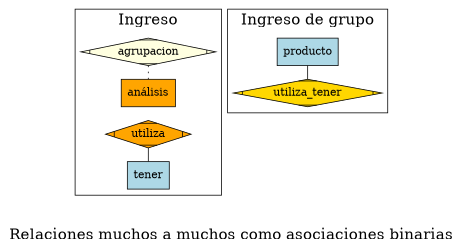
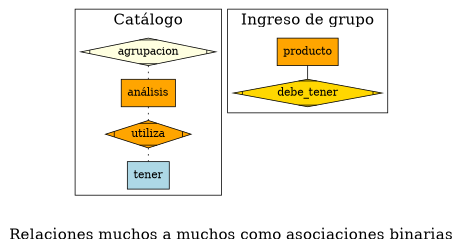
cluster "Ingreso": label "Ingreso" -> "Catálogo"
node "producto": fillcolor lightblue -> orange
node "utiliza_tener": label "utiliza_tener" -> "debe_tener"
edge "análisis" -- "utiliza": added
edge "utiliza" -- "tener": style solid -> dotted
